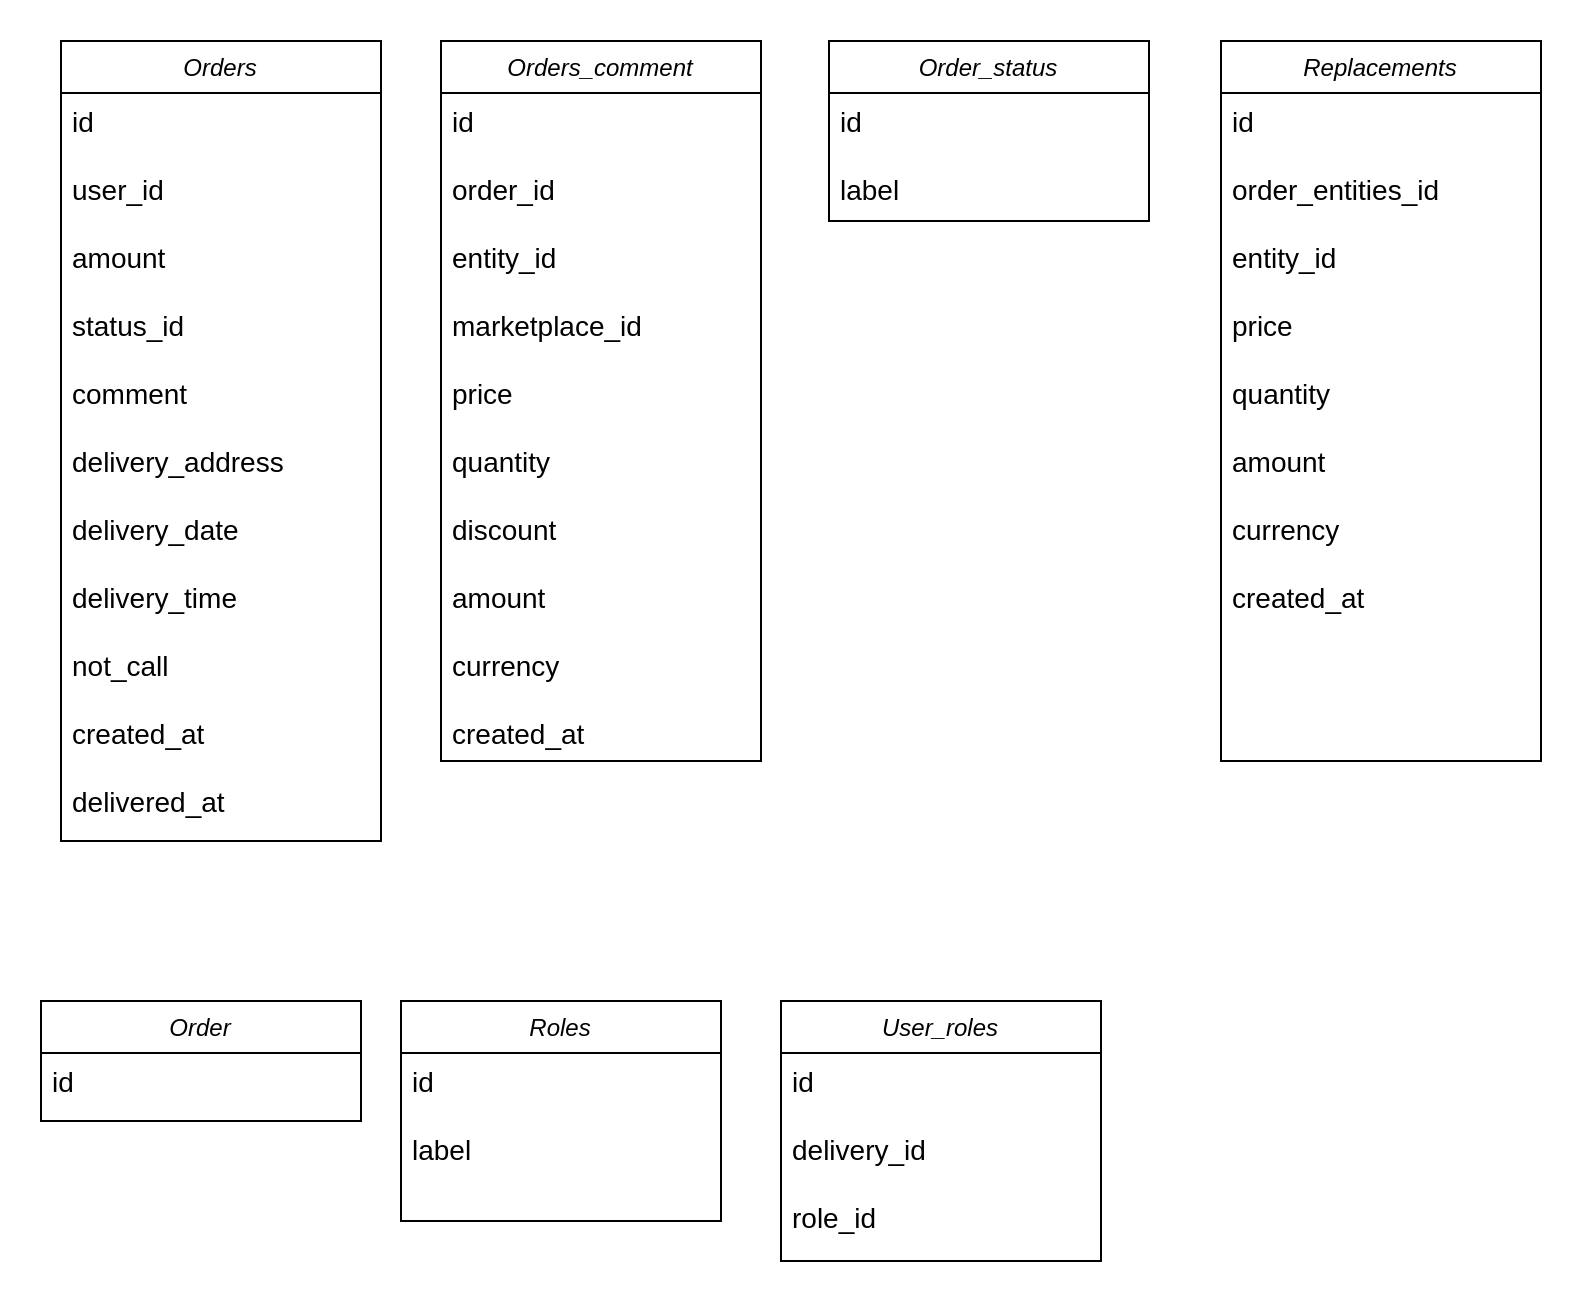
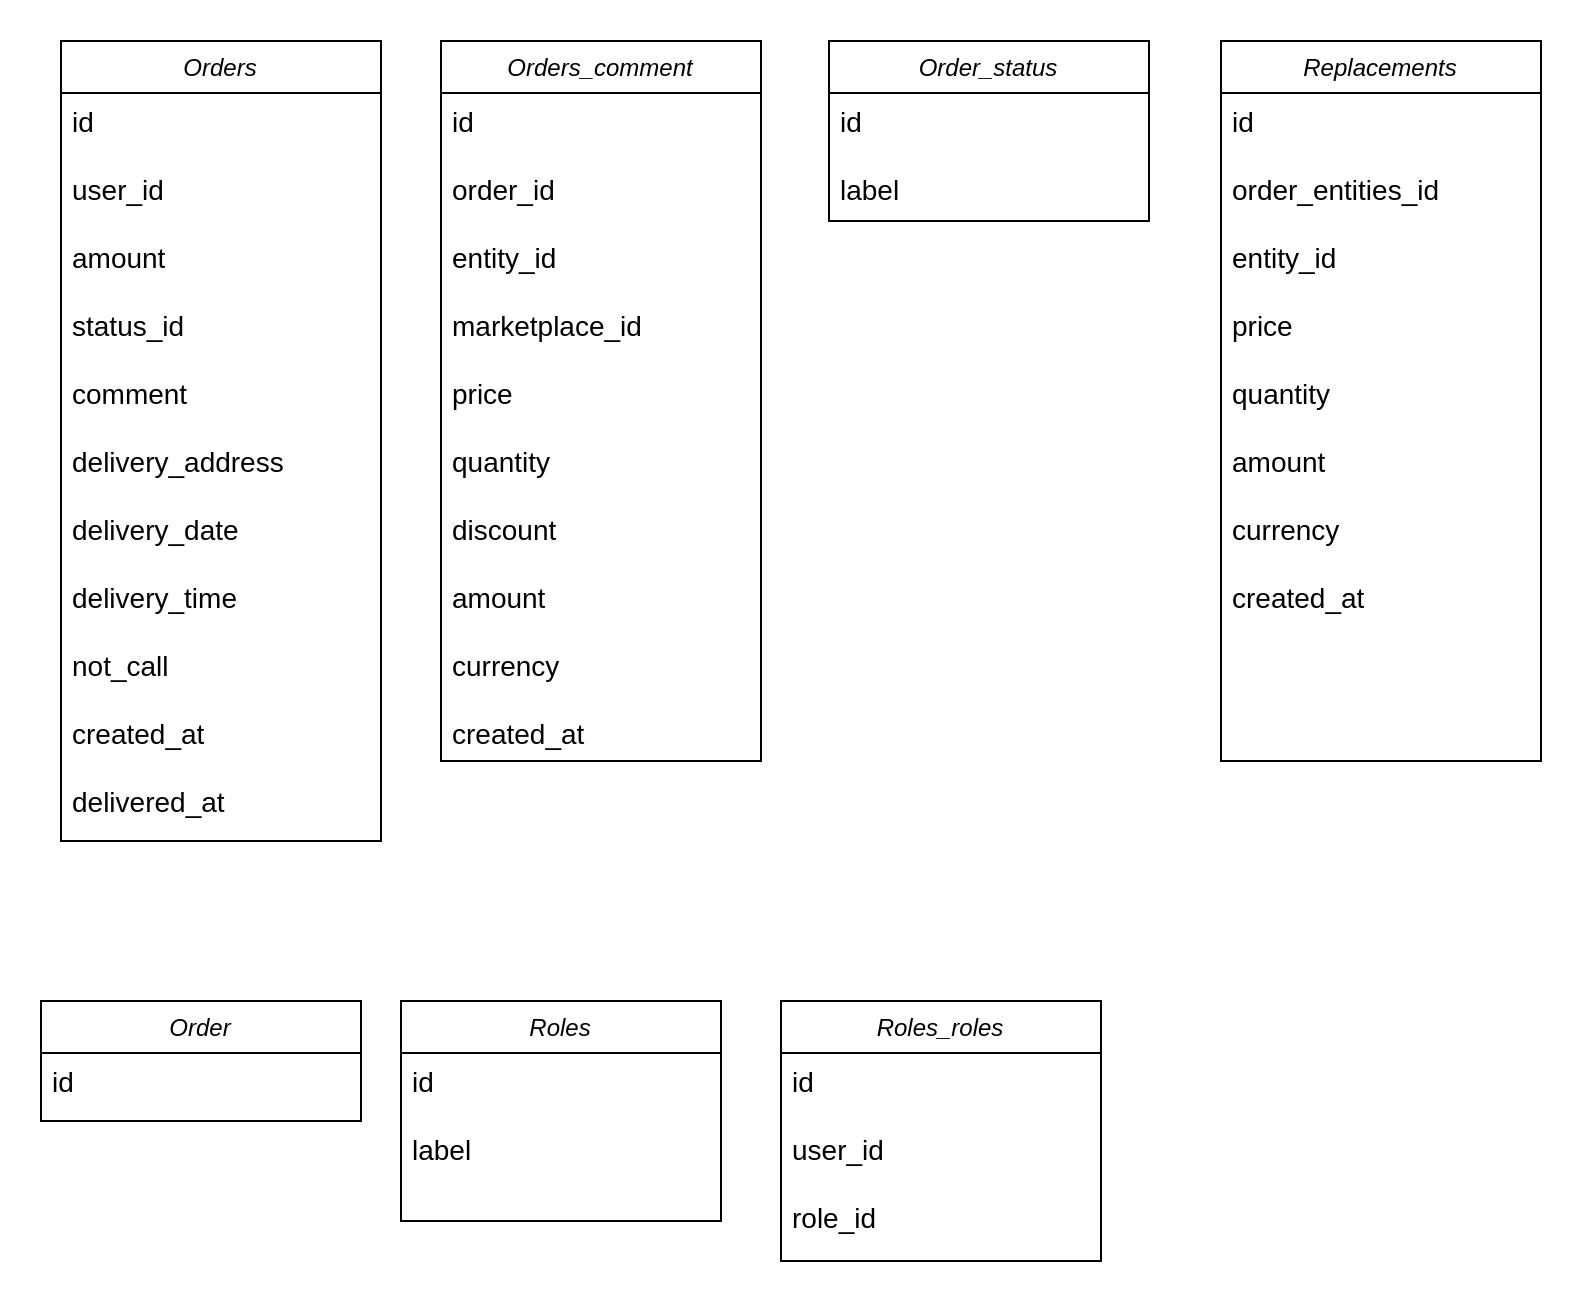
node "User_roles": label "User_roles" -> "Roles_roles"
node "id delivery_id role_id": label "id delivery_id role_id" -> "id user_id role_id"
